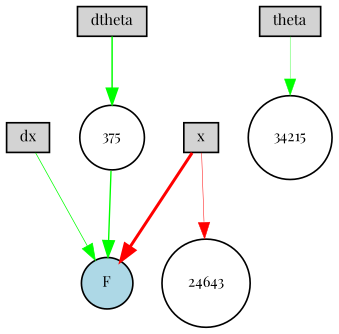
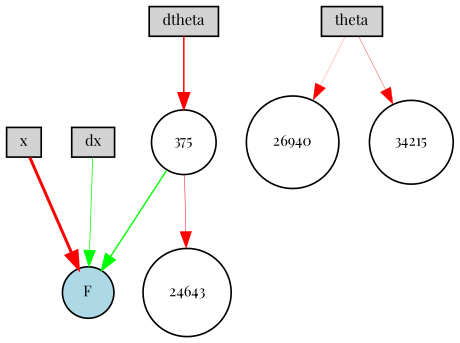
edge "theta" -> "34215": color green -> red
edge "dtheta" -> "375": color green -> red
node "26940": added
edge "x" -> "24643": now "375" -> "24643"
